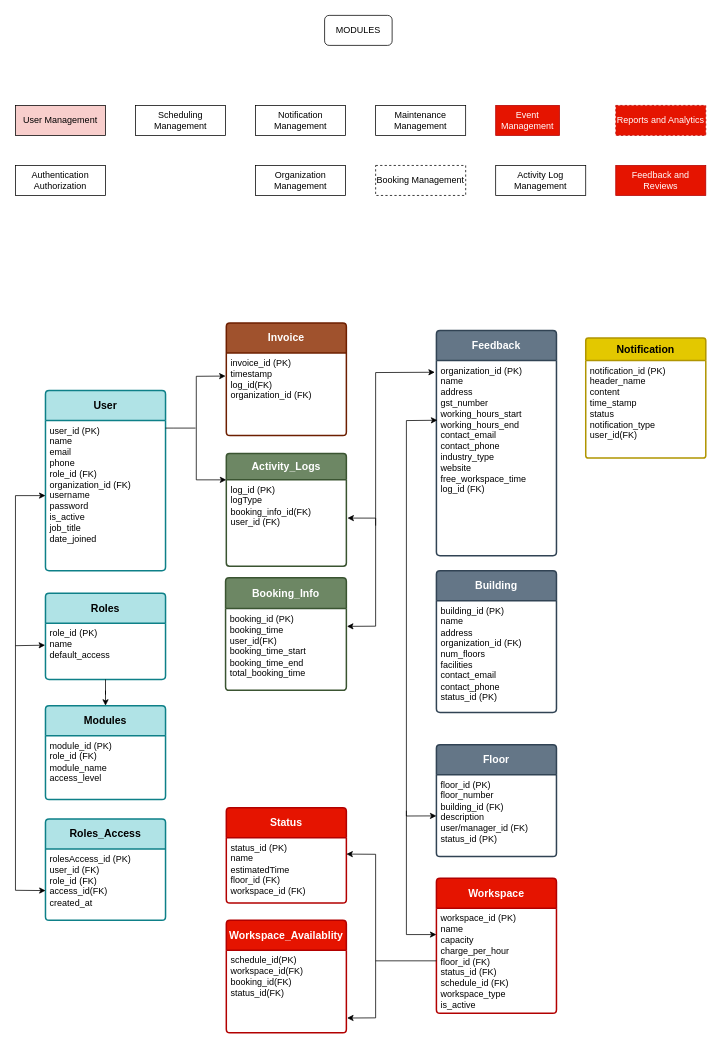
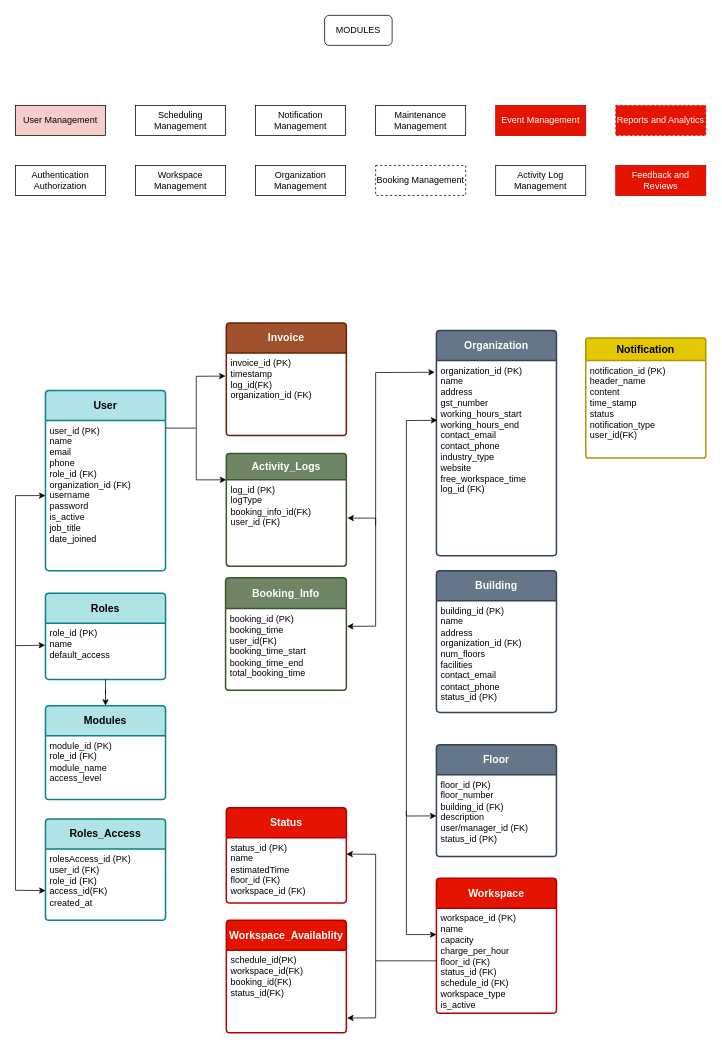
node "Event Management": size 64x30 -> 90x30
node "Workspace Management": added
node "Feedback": label "Feedback" -> "Organization"
